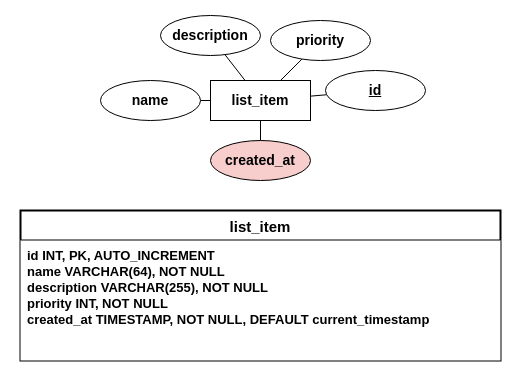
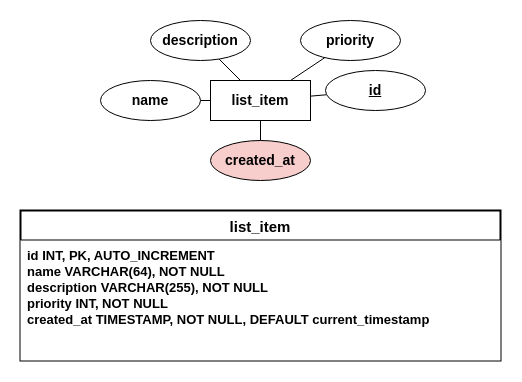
node "description": moved (211, 36) -> (201, 41)
node "priority": moved (321, 41) -> (351, 41)
